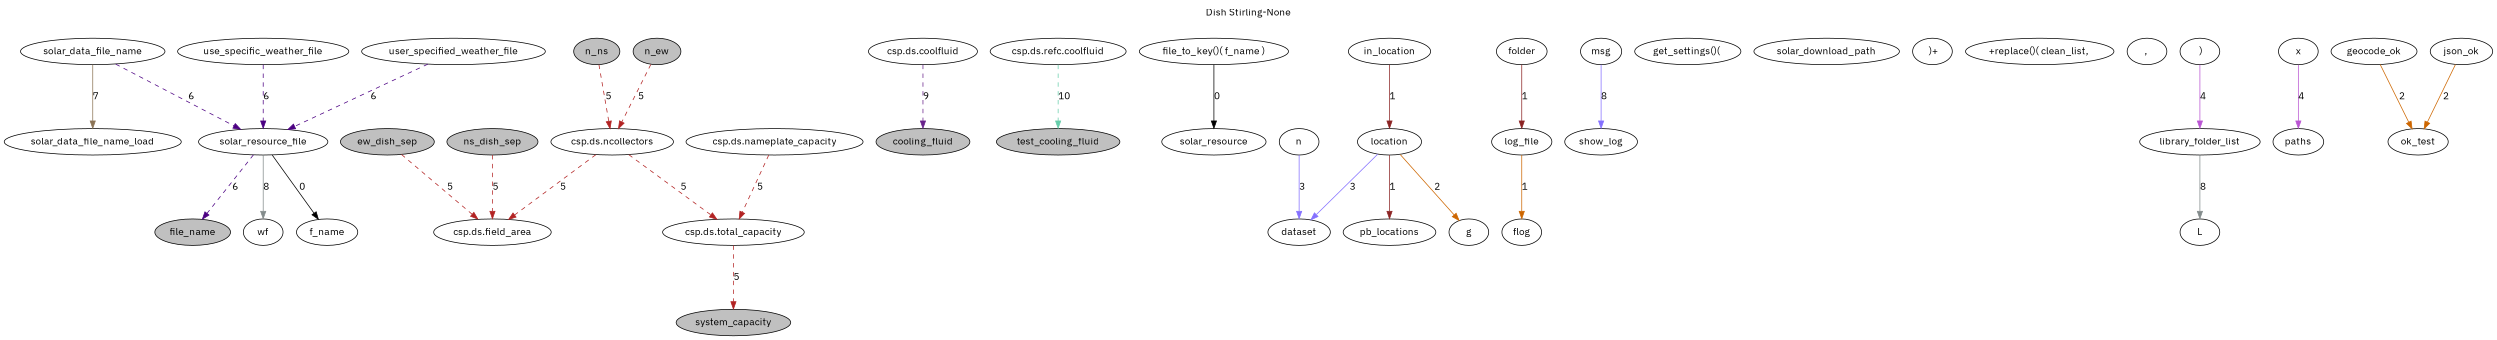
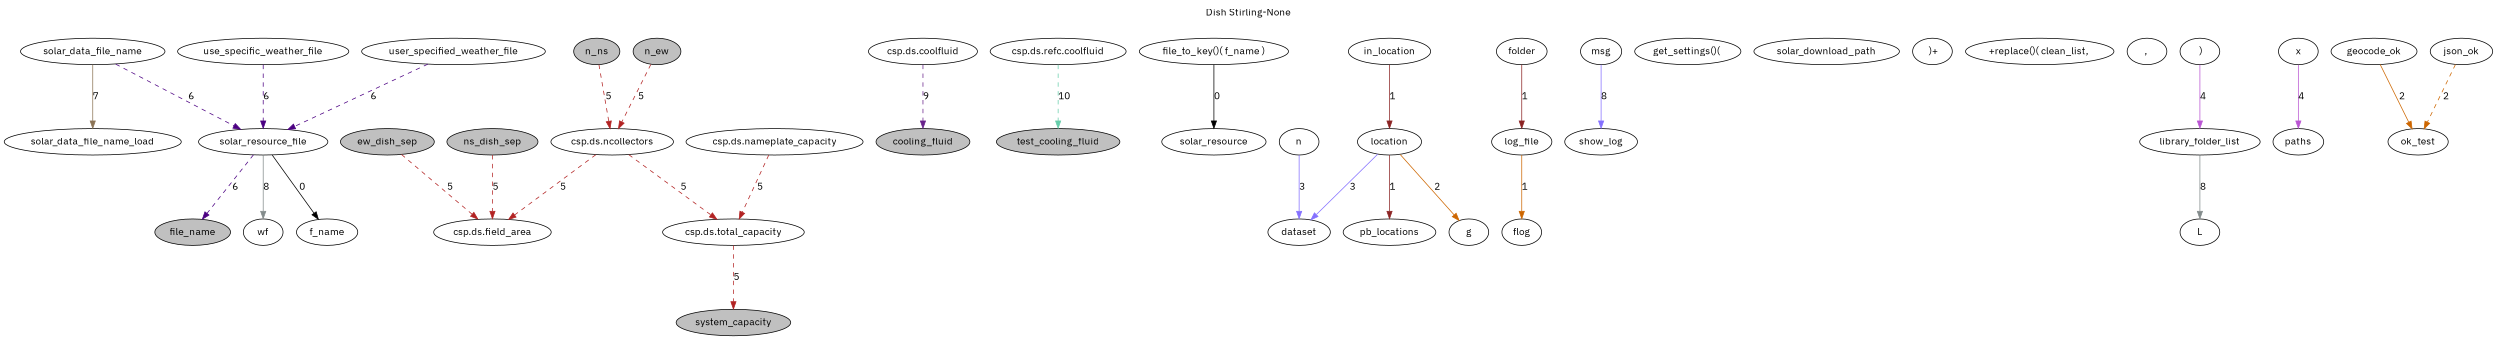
edge "json_ok" -> "ok_test": style solid -> dashed
